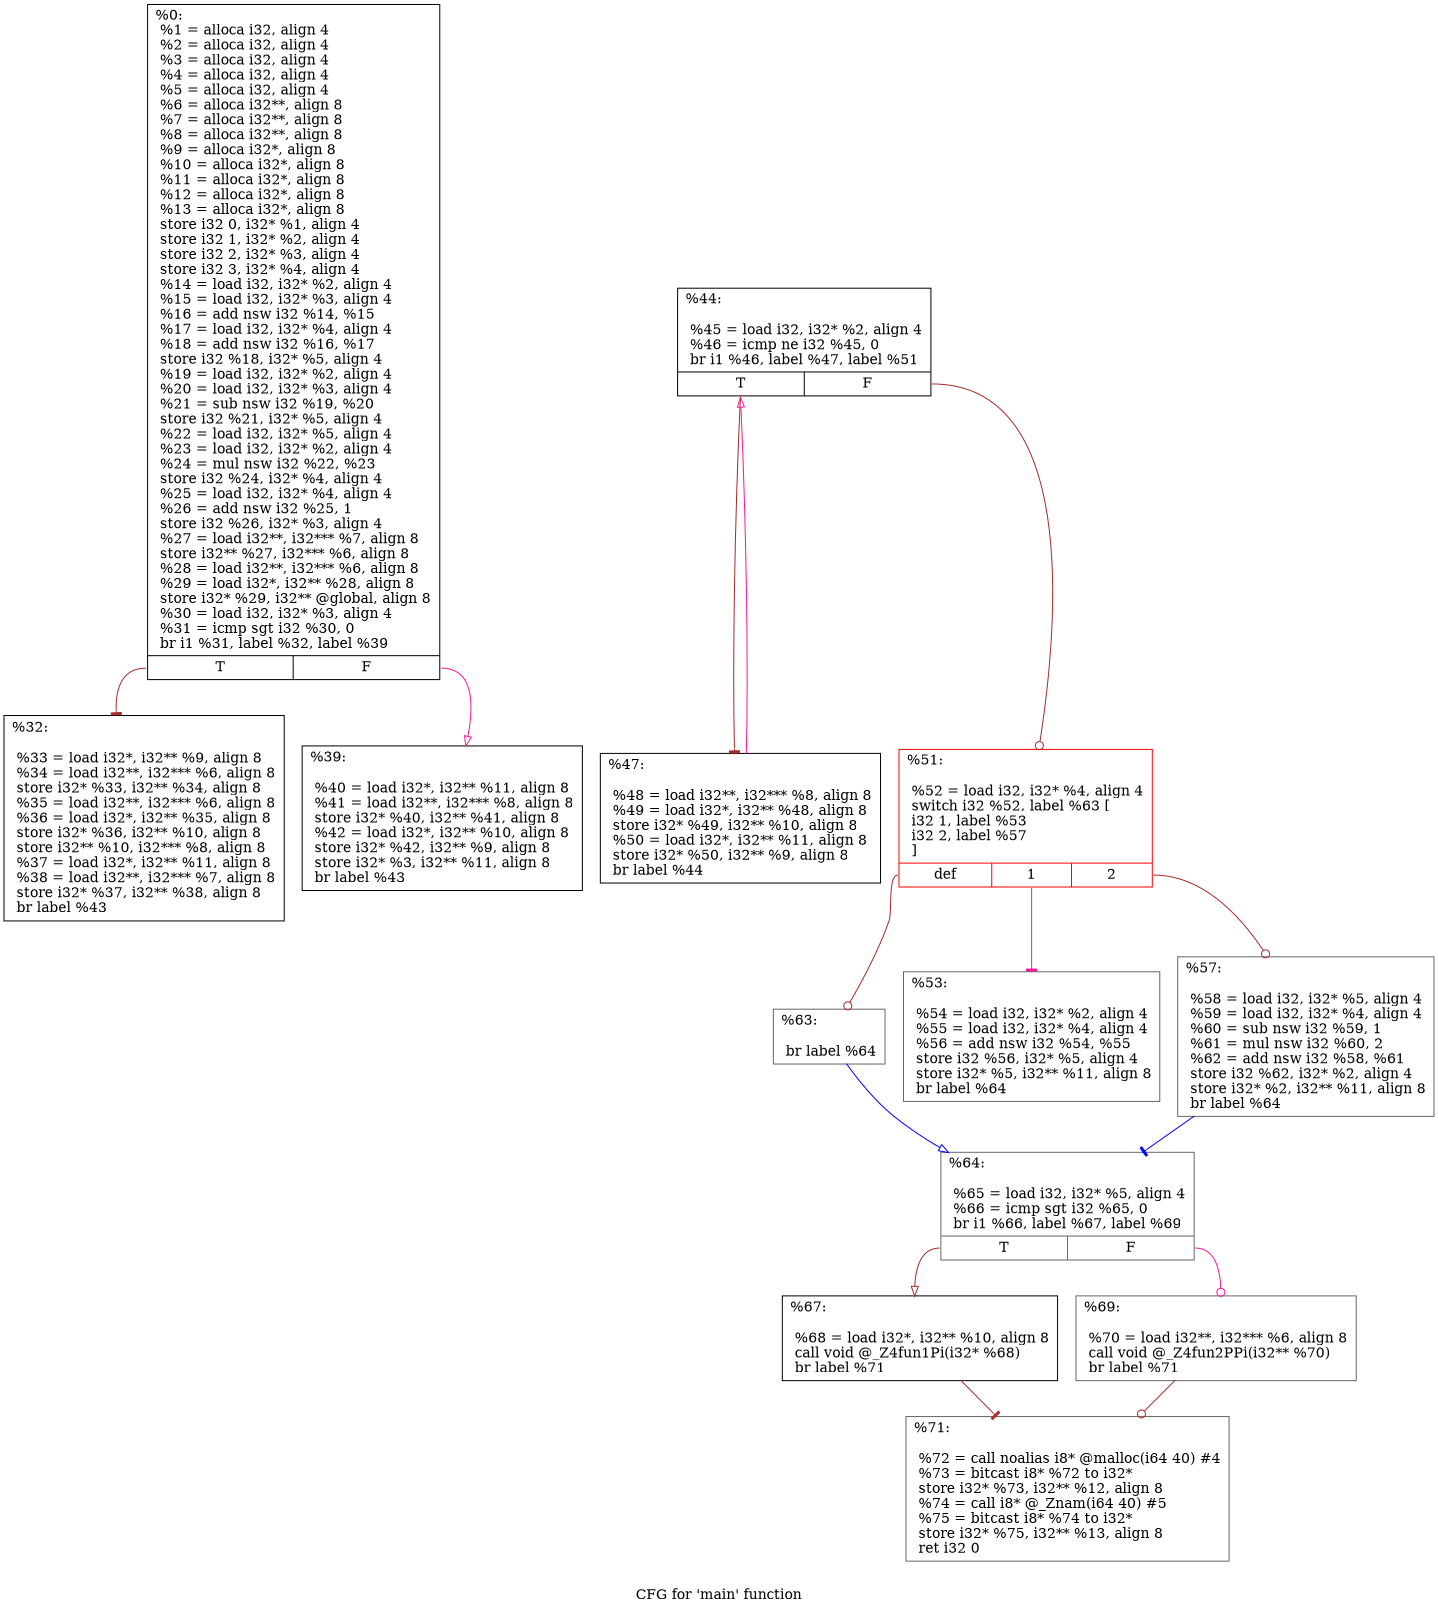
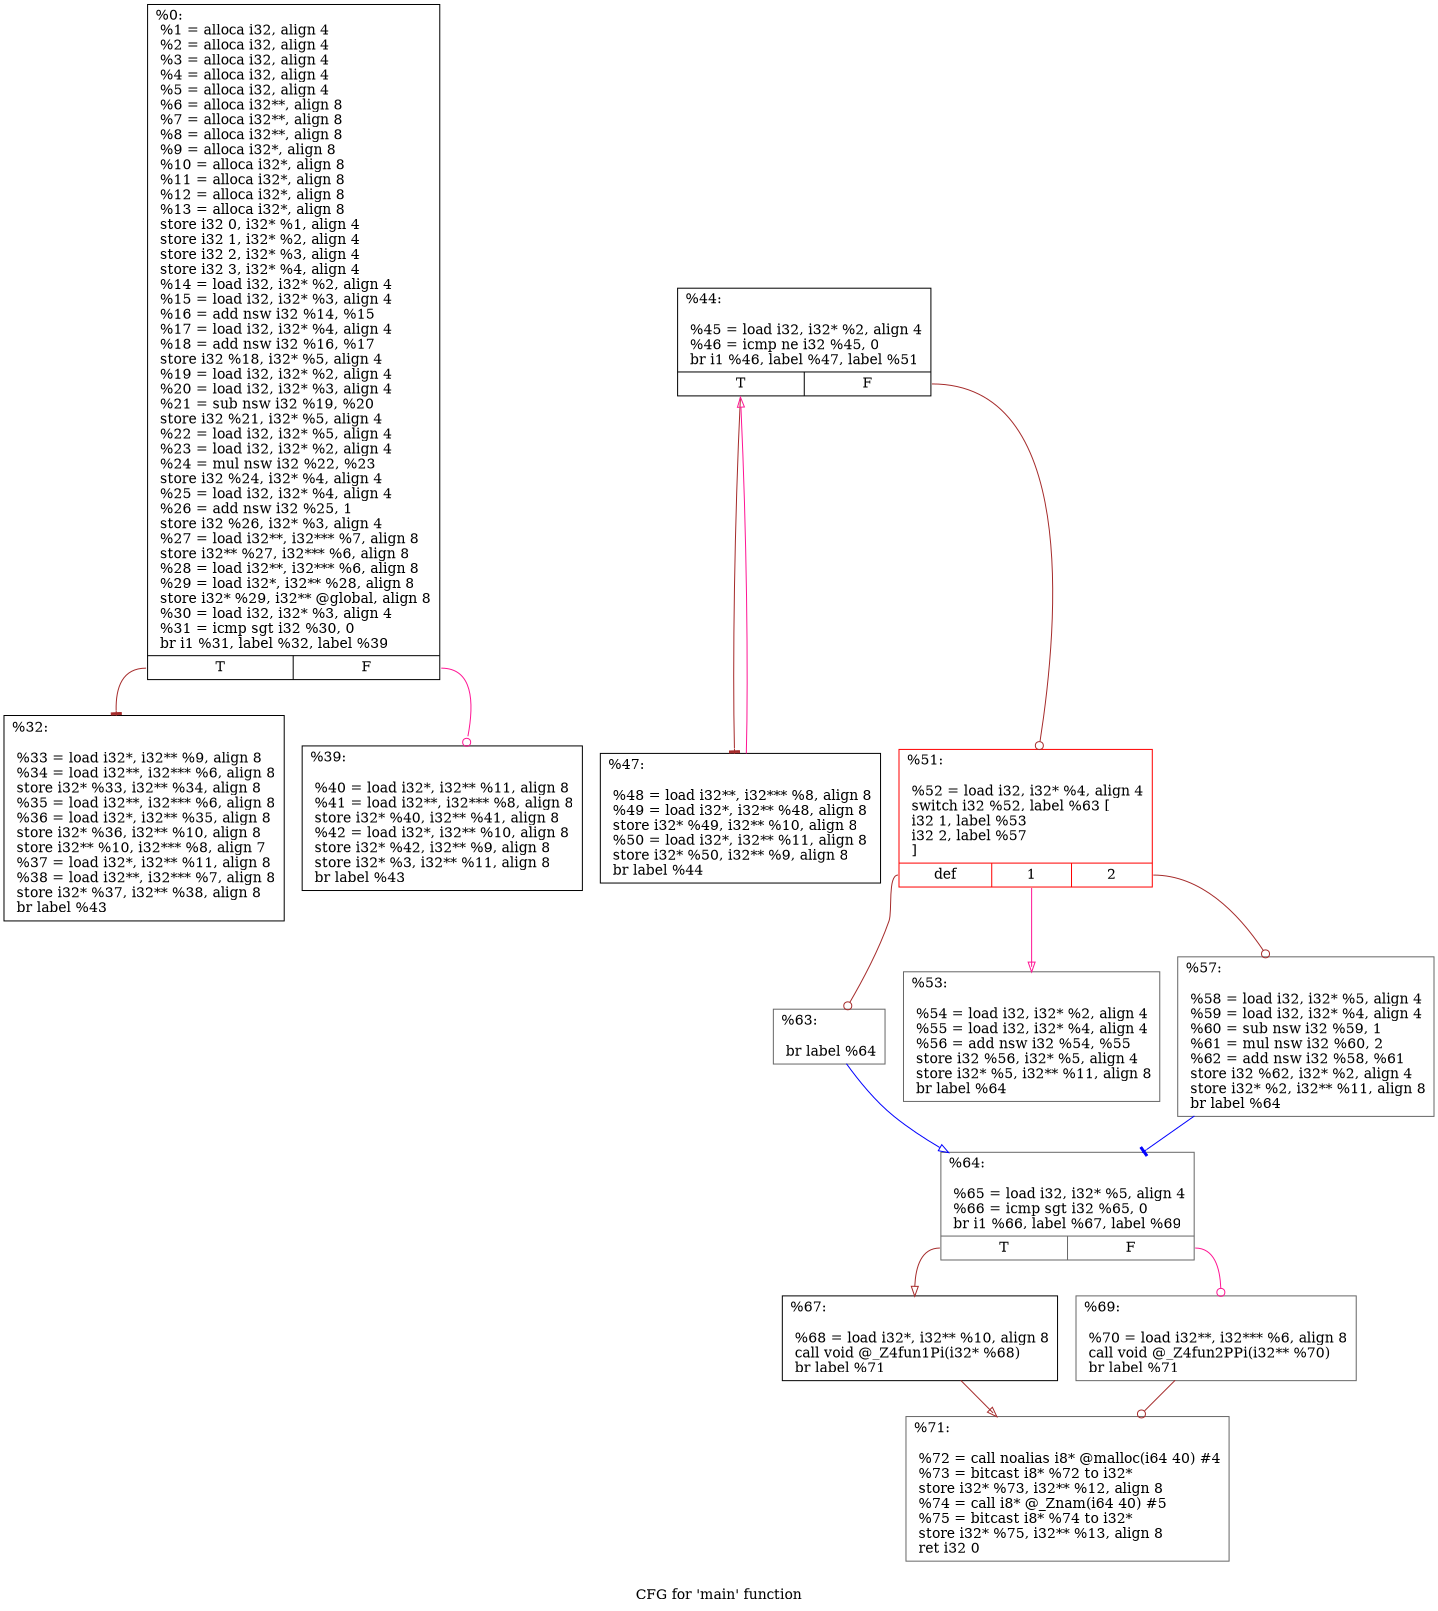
edge "%0:" -> "%39:": arrowhead onormal -> odot
node "%32:": text "store i32** %10, i32*** %8, align 8" -> "store i32** %10, i32*** %8, align 7"
edge "%51:" -> "%53:": arrowhead tee -> onormal
edge "%67:" -> "%71:": arrowhead tee -> onormal
